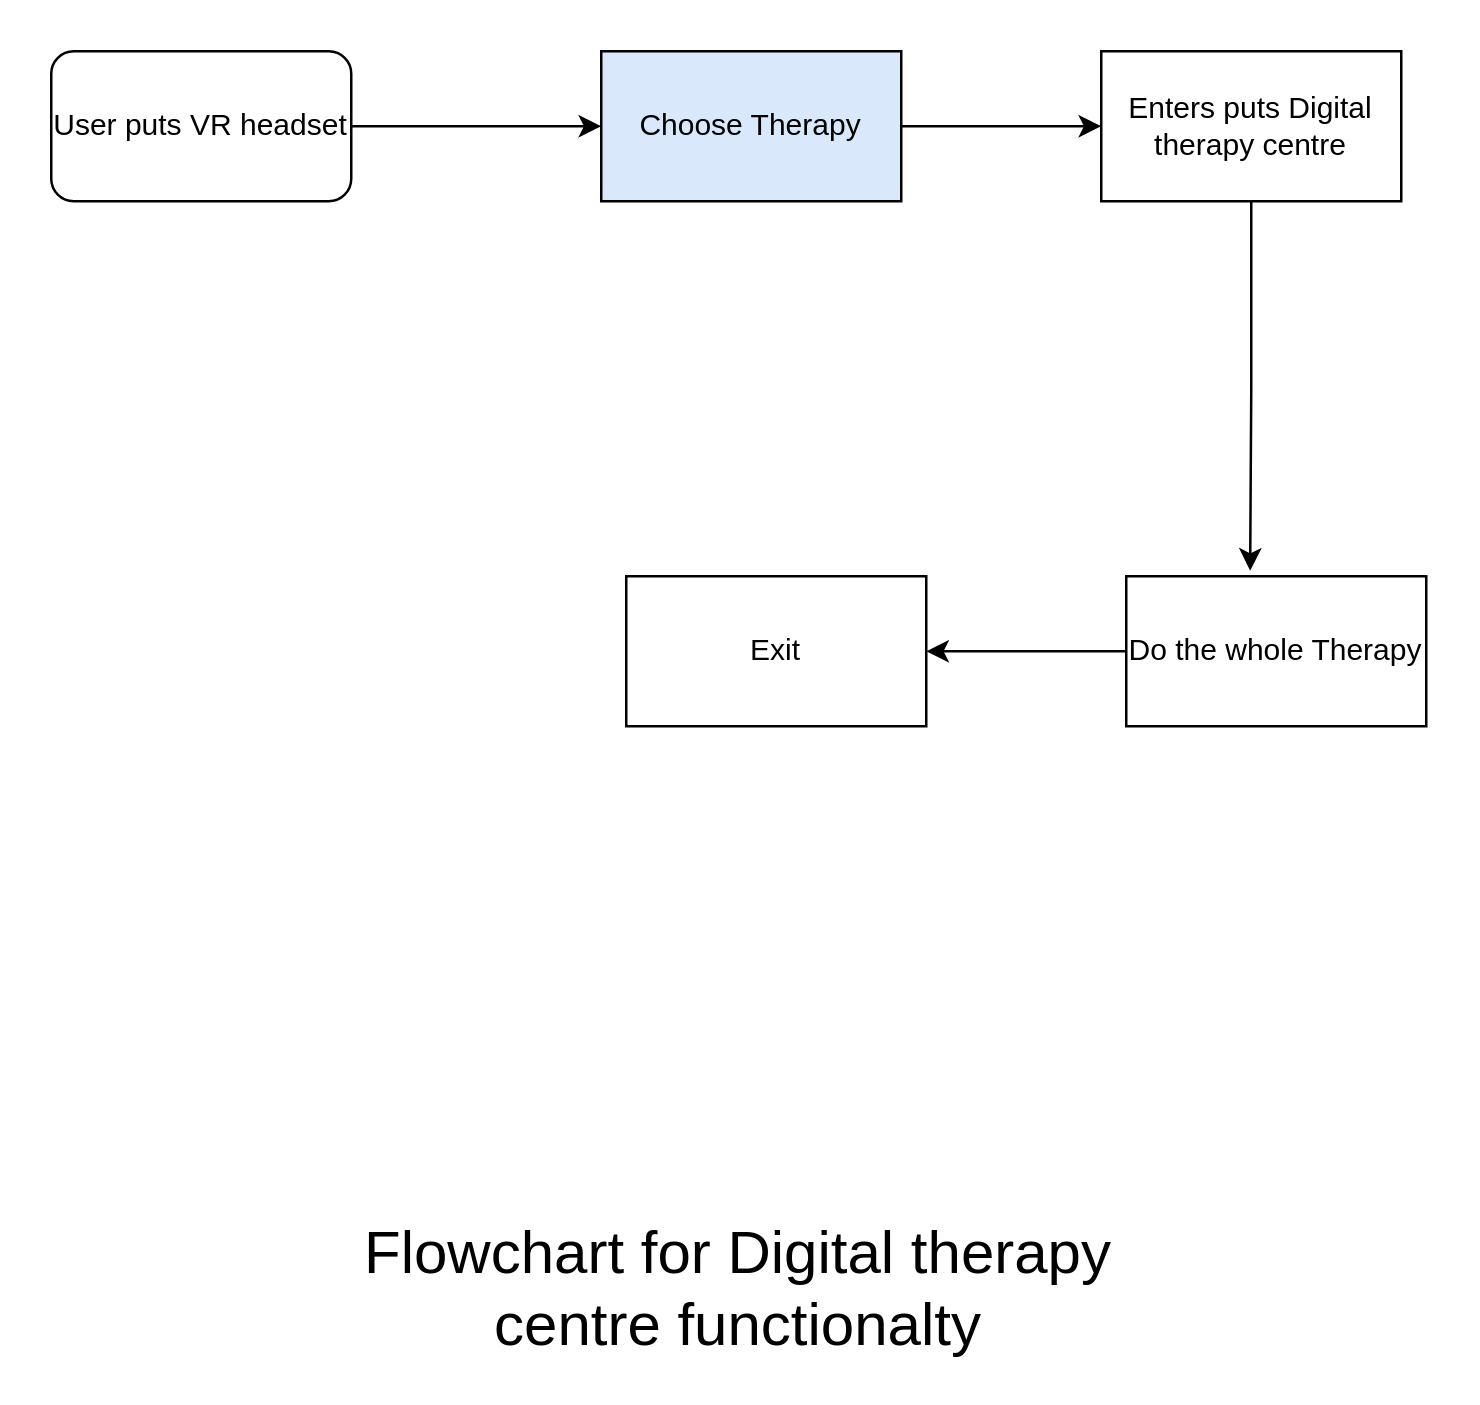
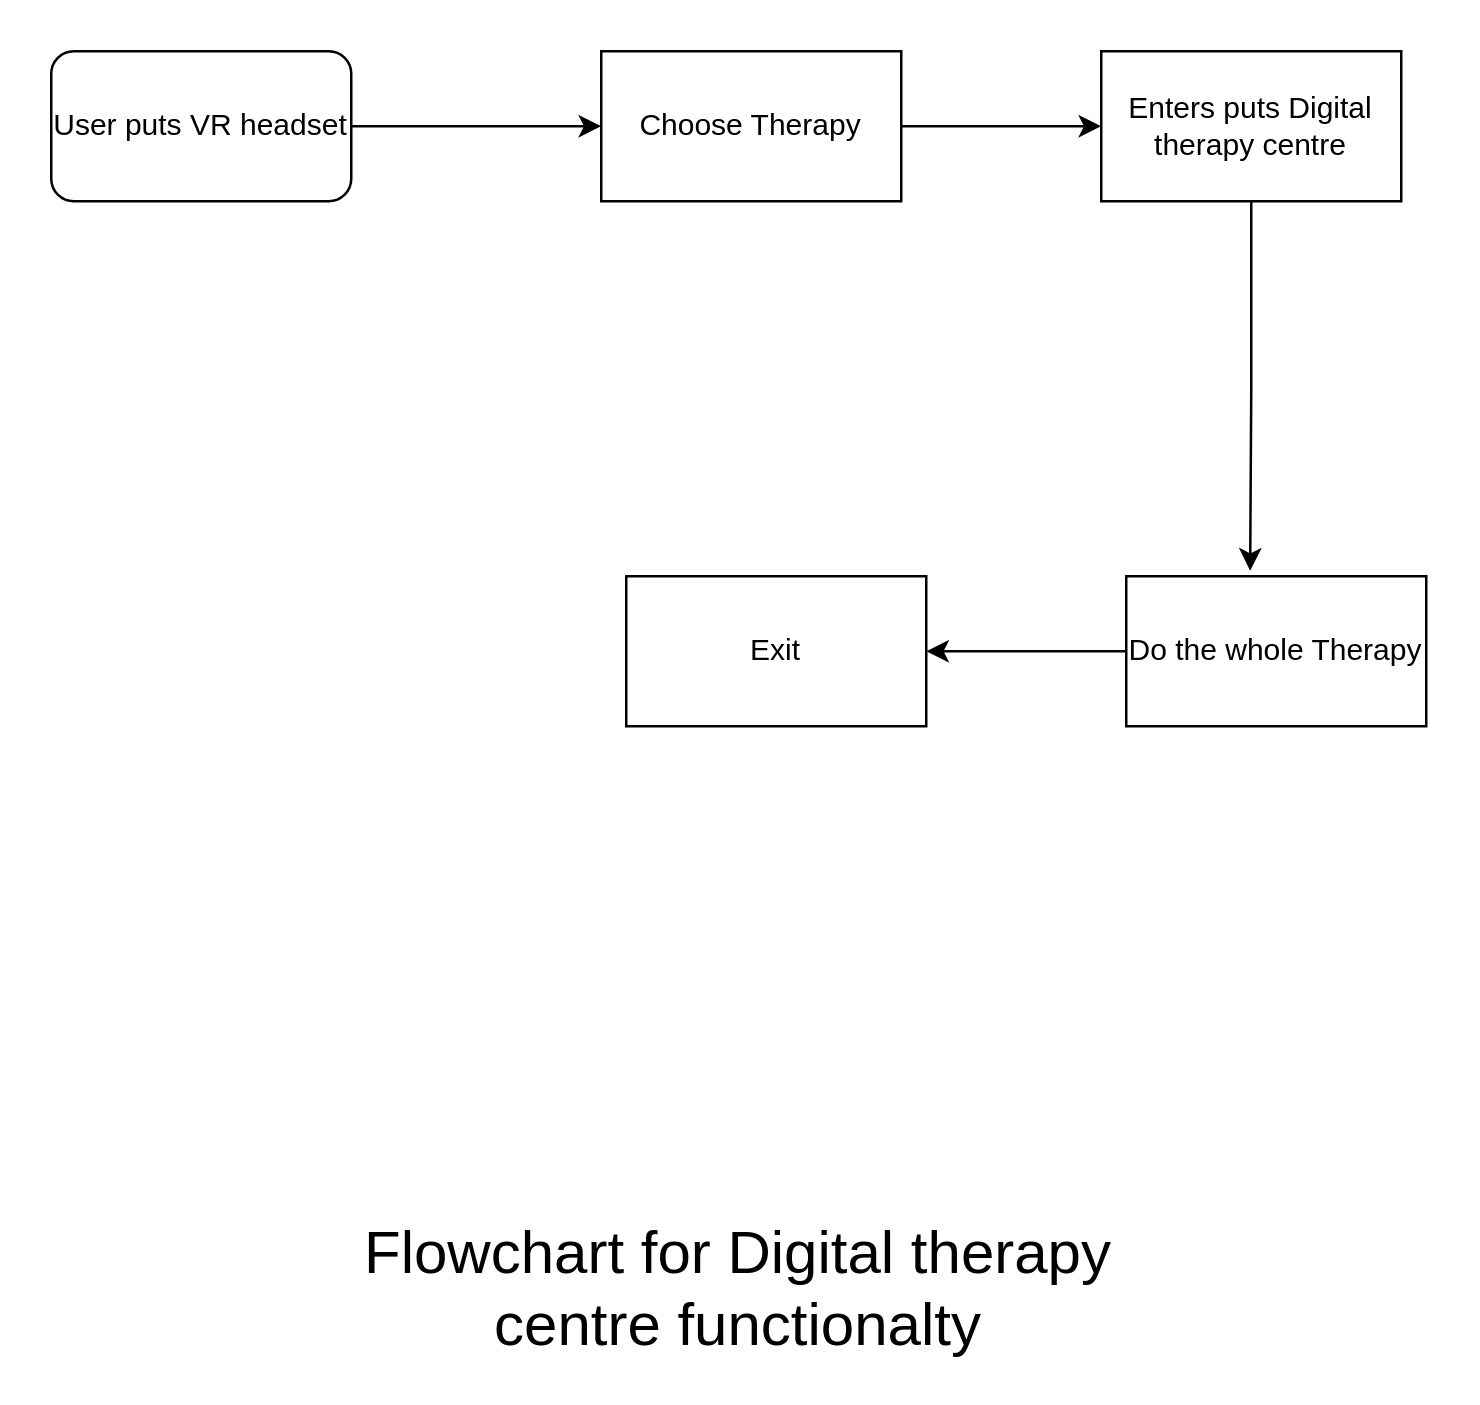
node "Choose Therapy": fillcolor #dae8fc -> #ffffff
